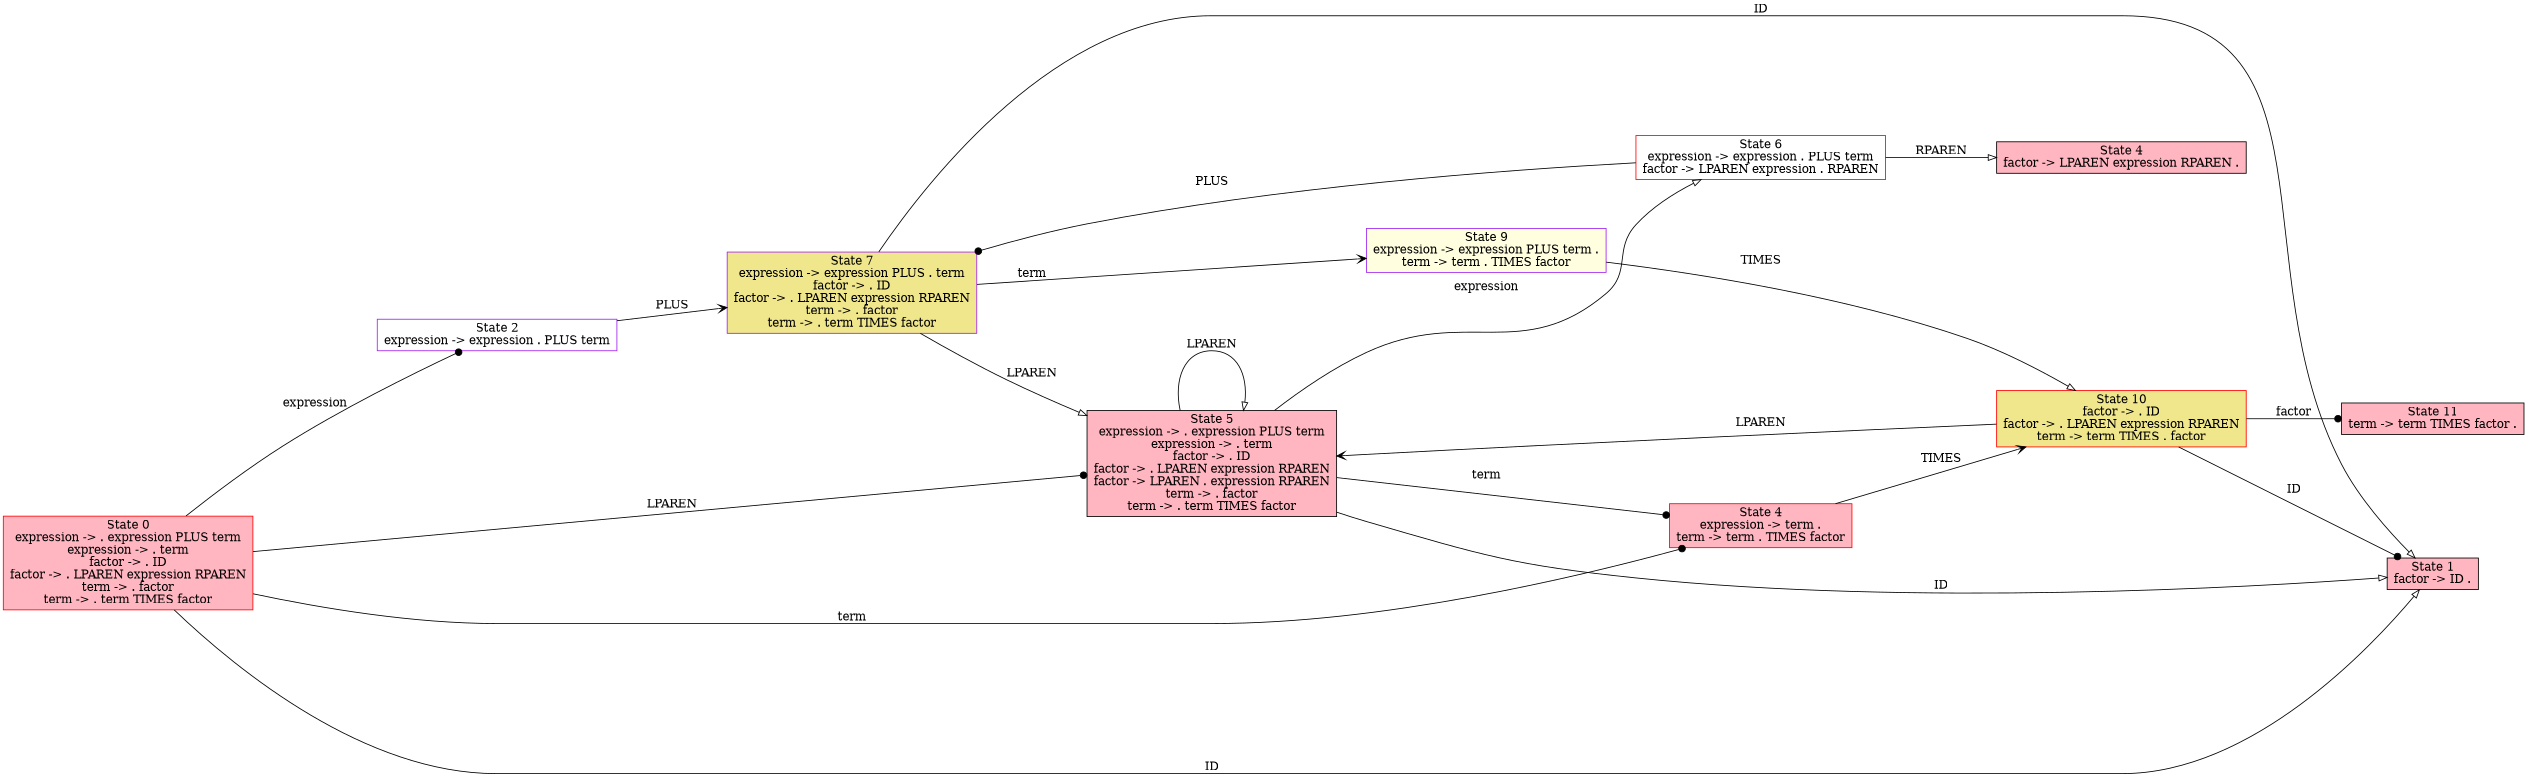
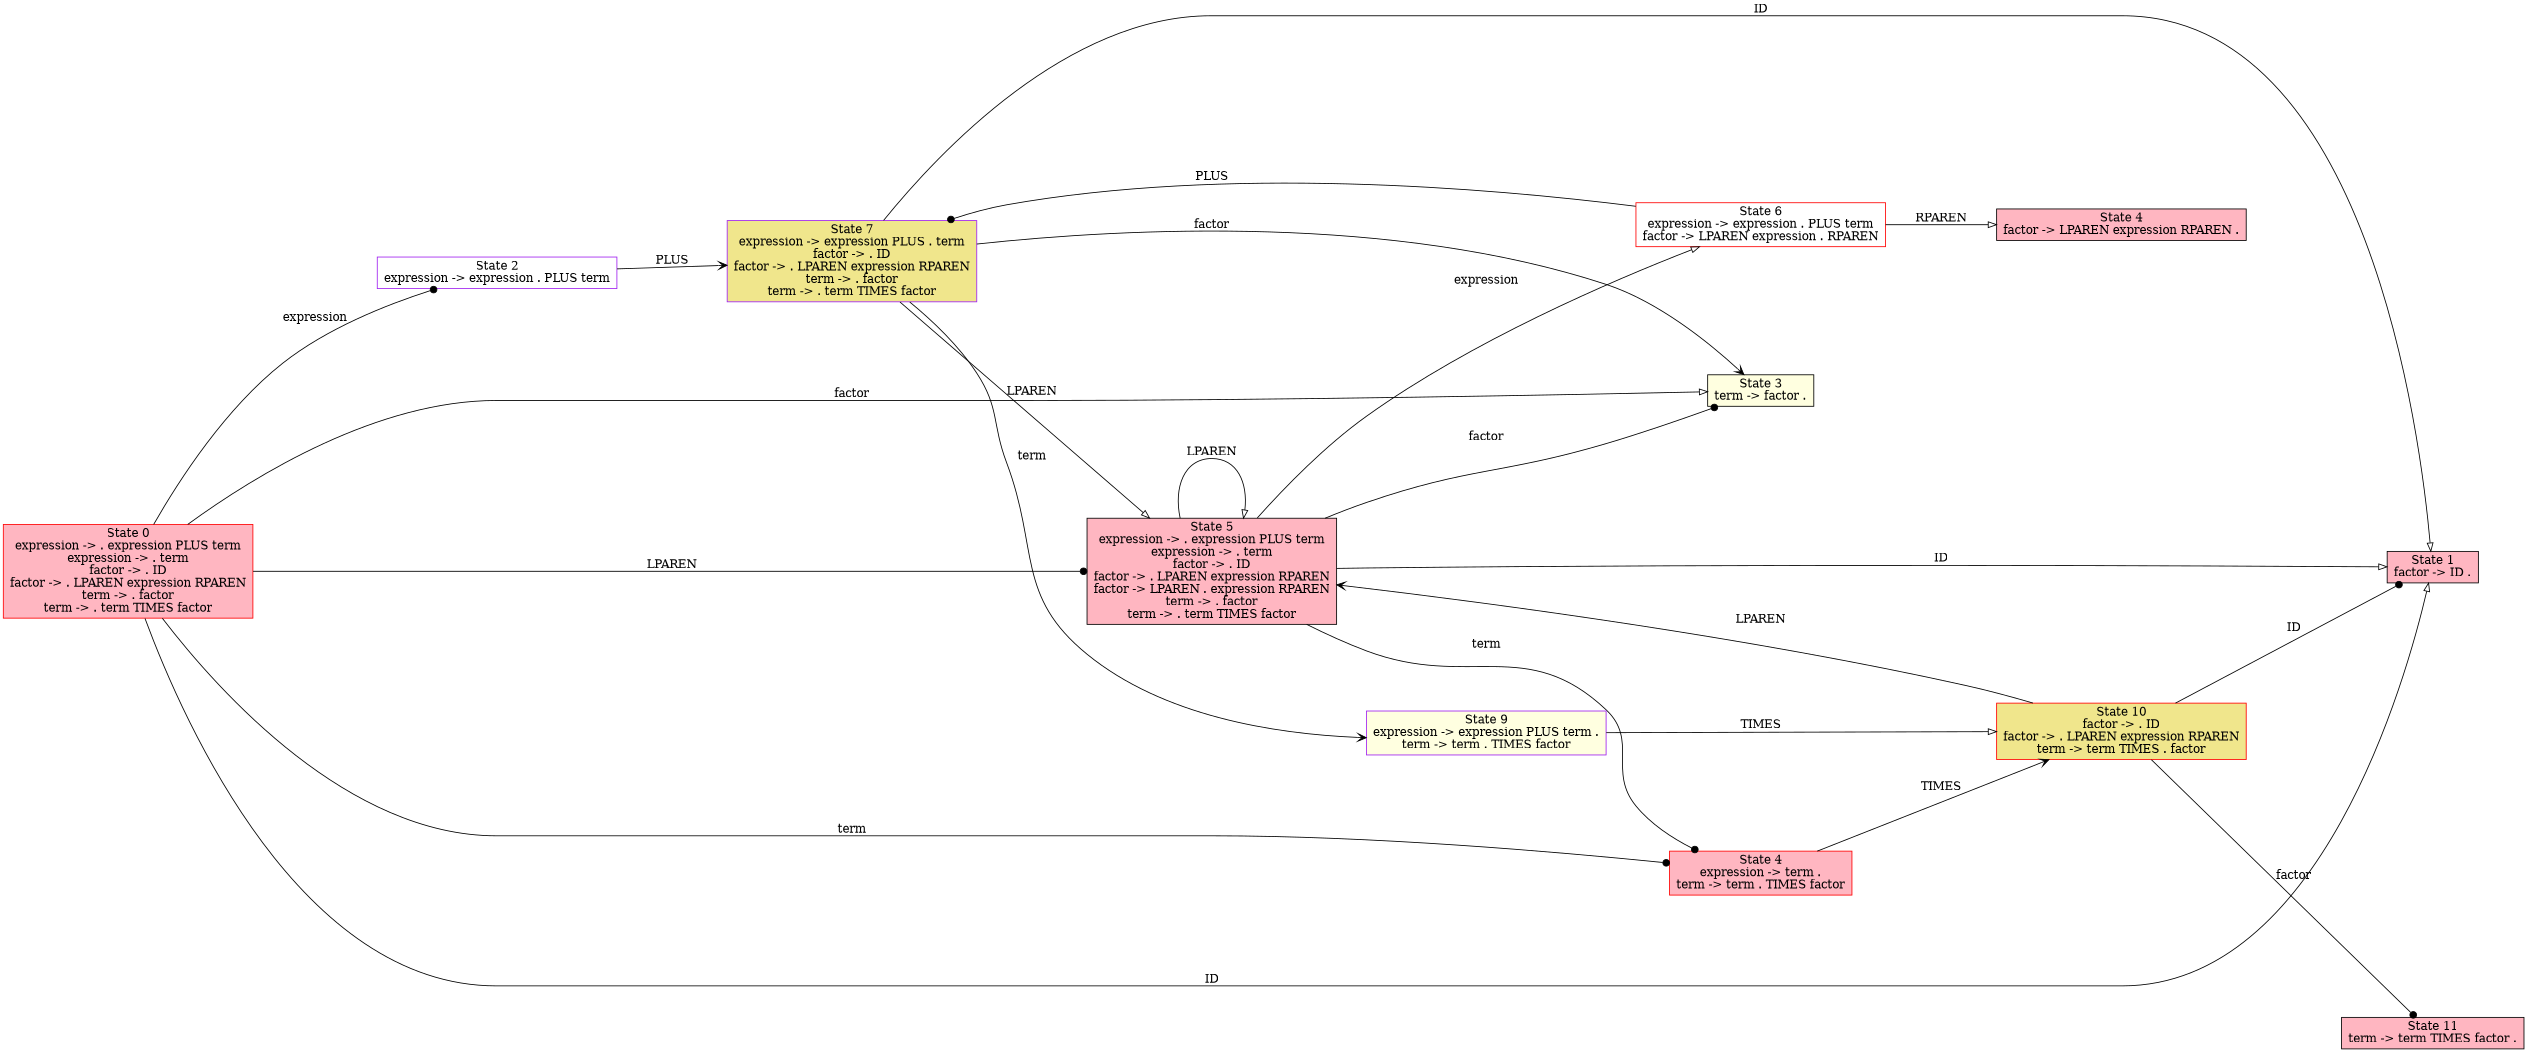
node "State 3 term -> factor .": added
